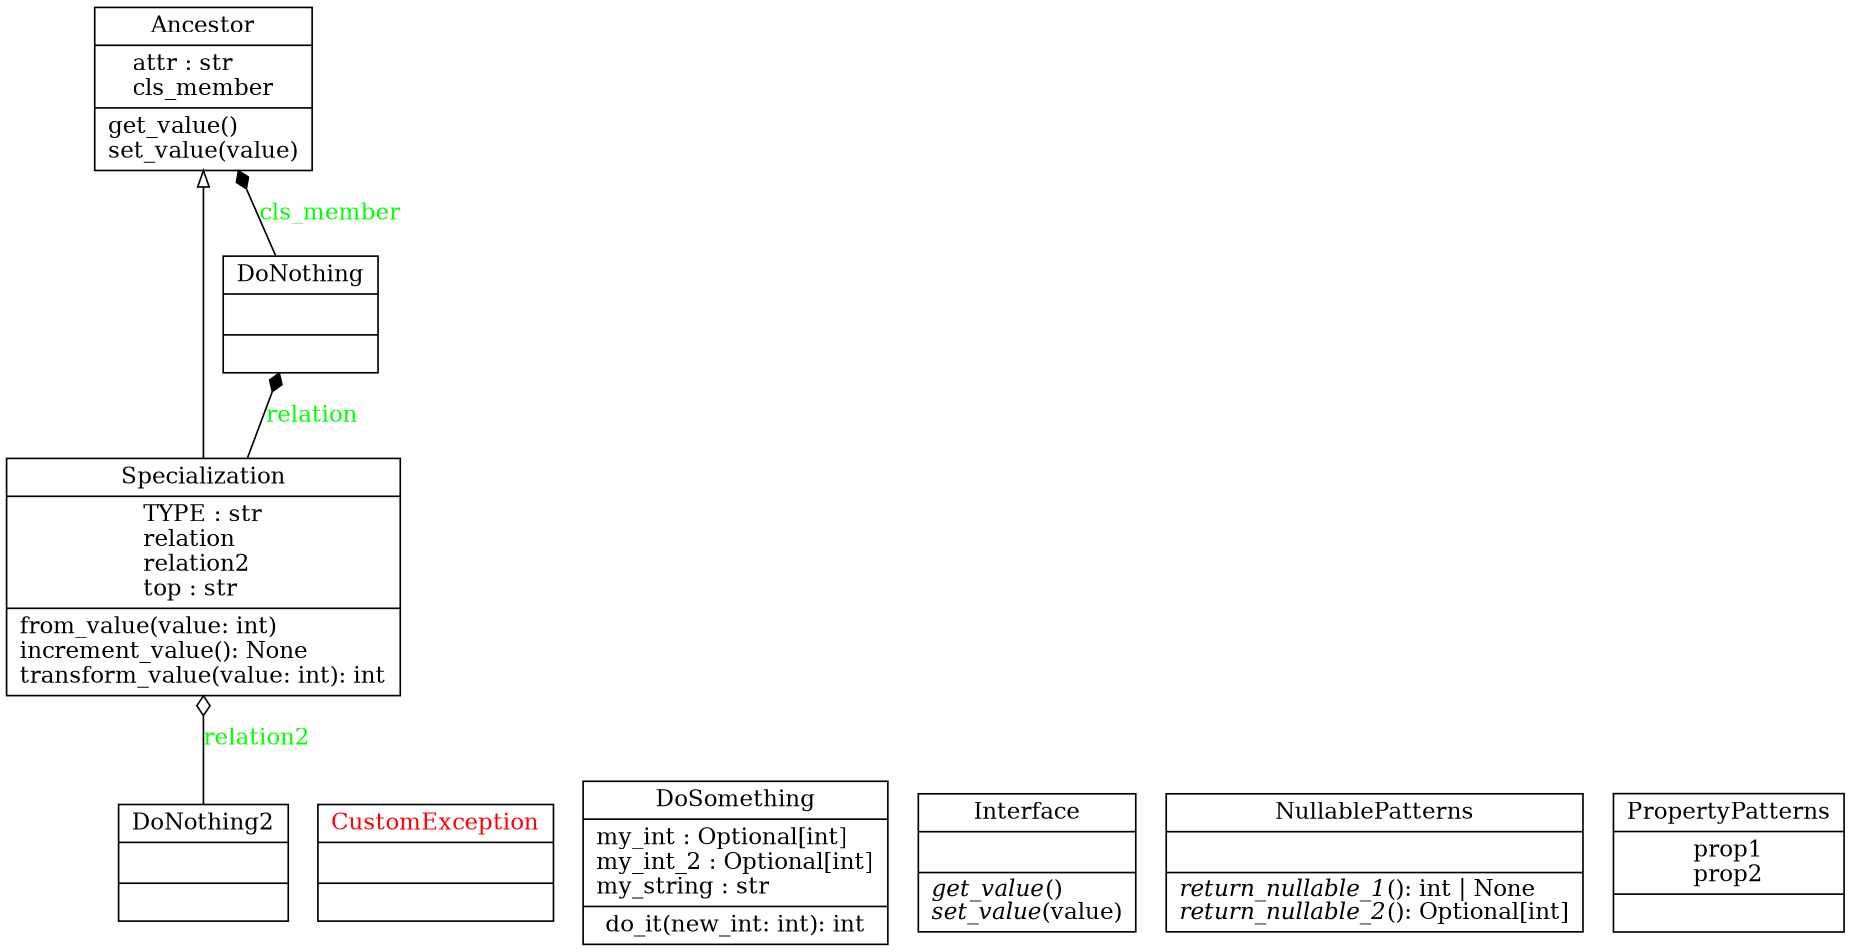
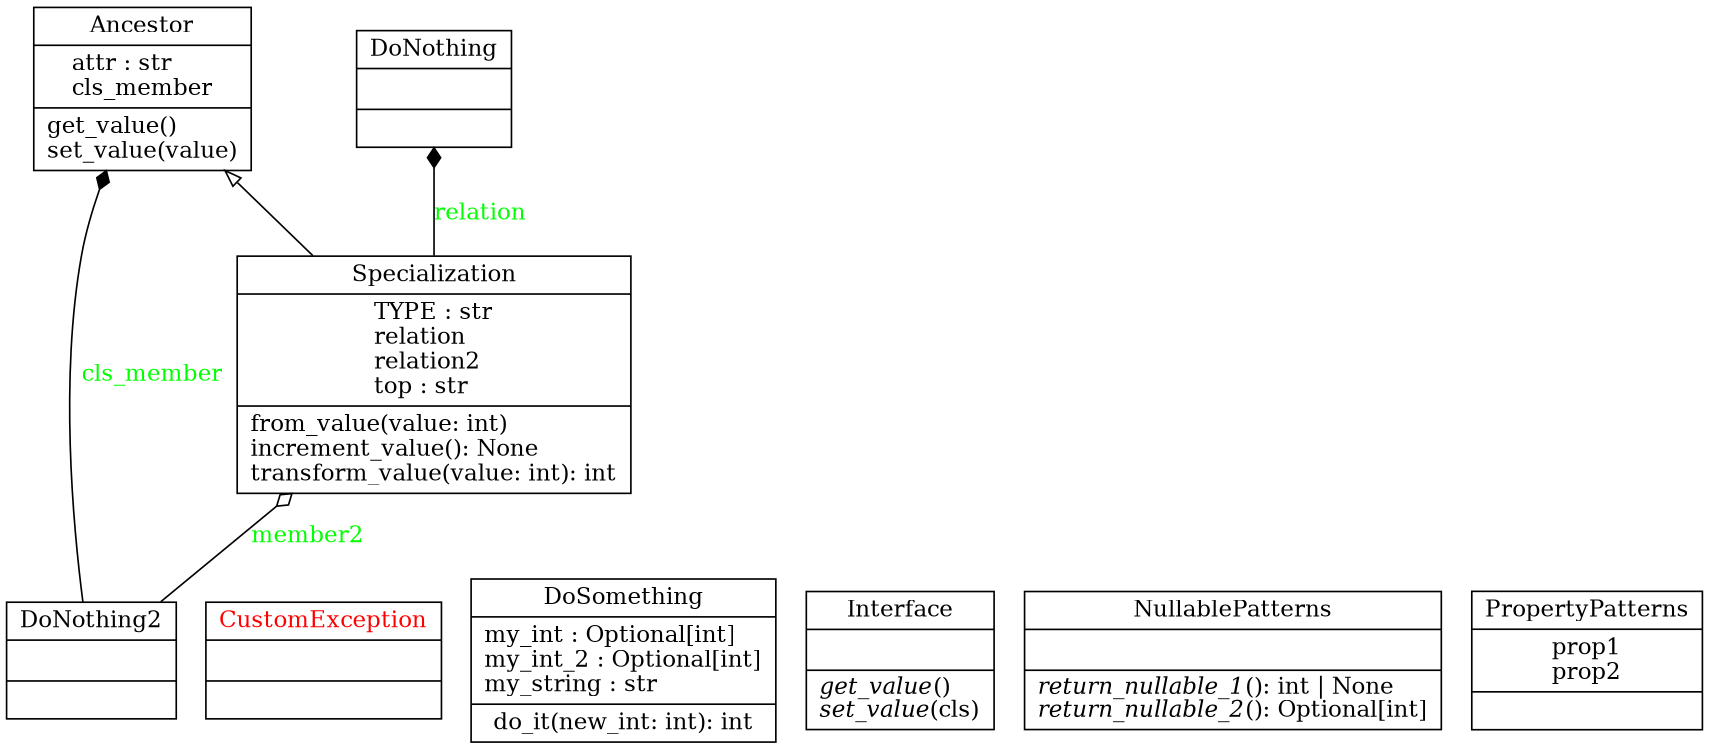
edge "DoNothing" -> "Ancestor": now "DoNothing2" -> "Ancestor"
edge "DoNothing2" -> "Specialization": label "relation2" -> "member2"
node "Interface": text "(value)" -> "(cls)"
